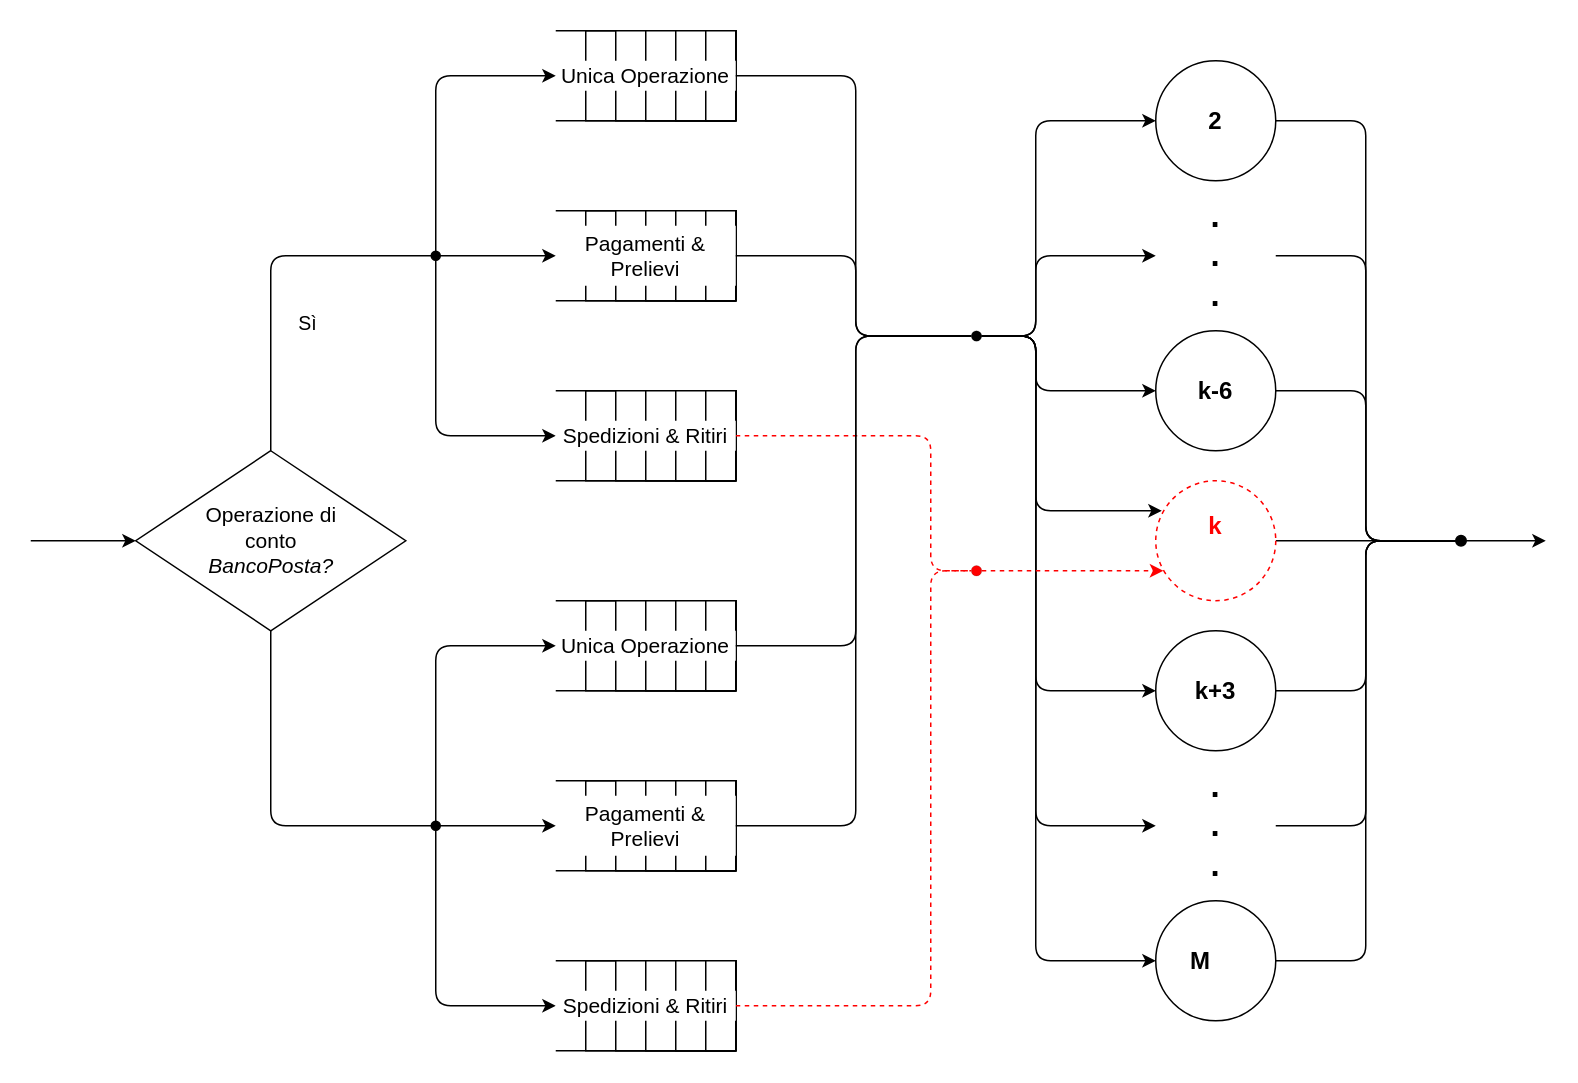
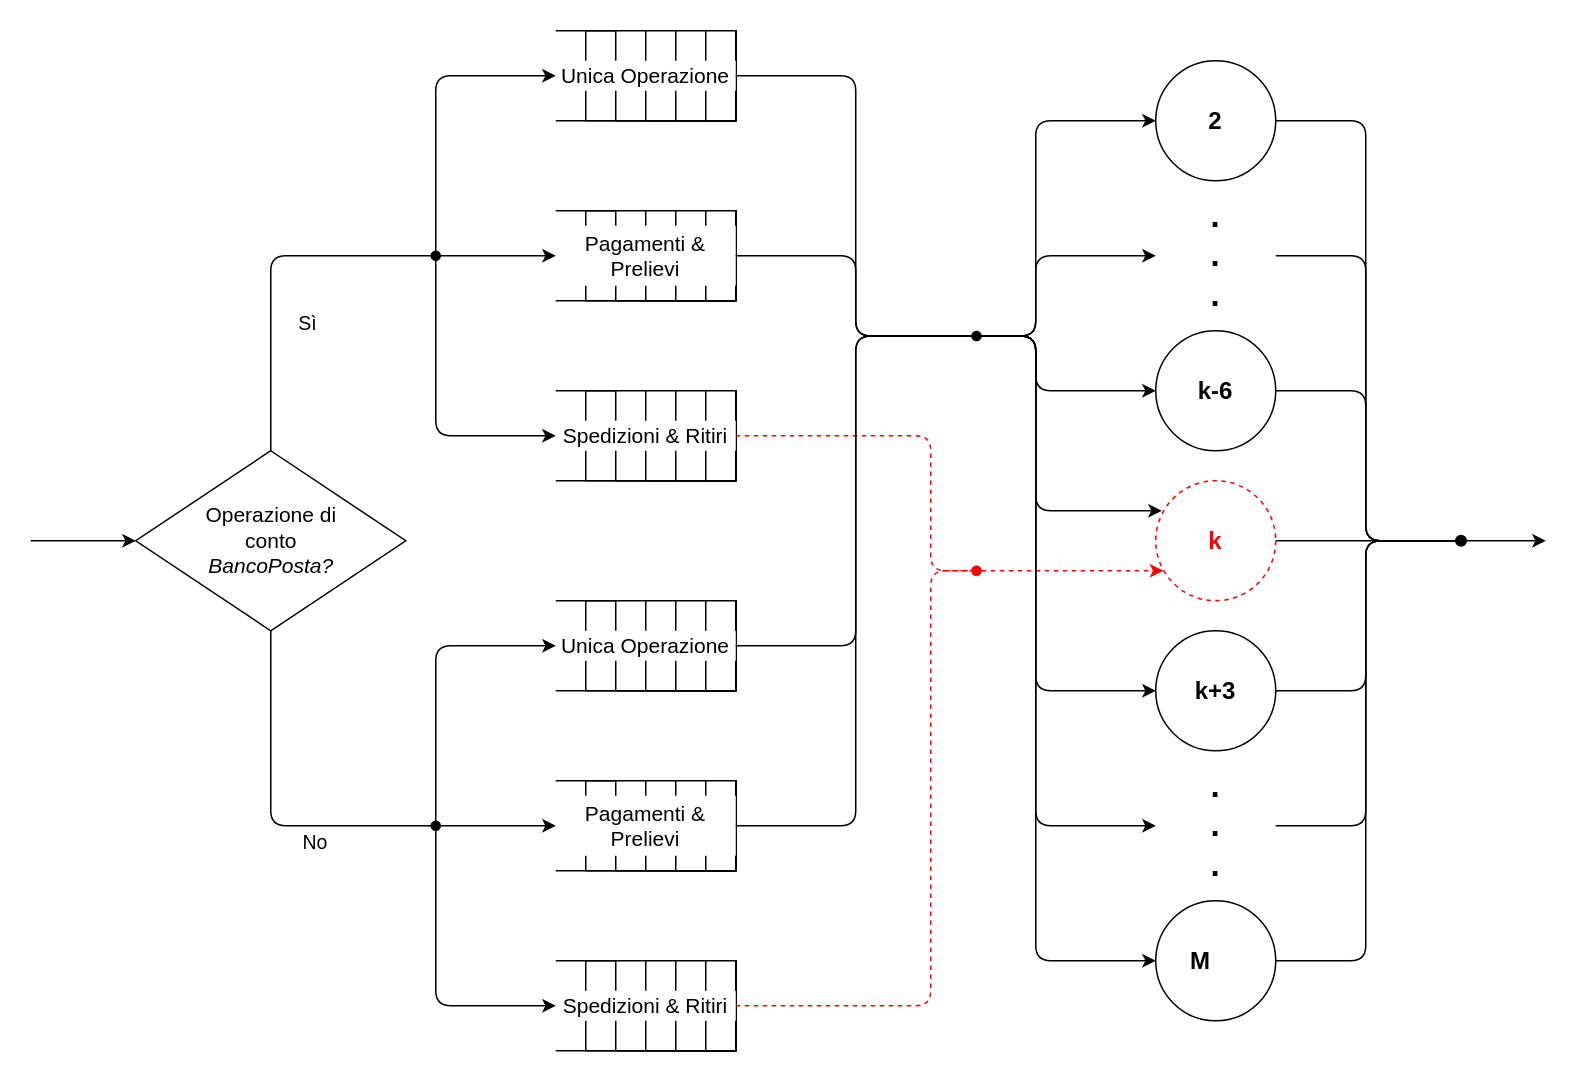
node "k": moved (1216, 526) -> (1216, 541)
node "No": added
